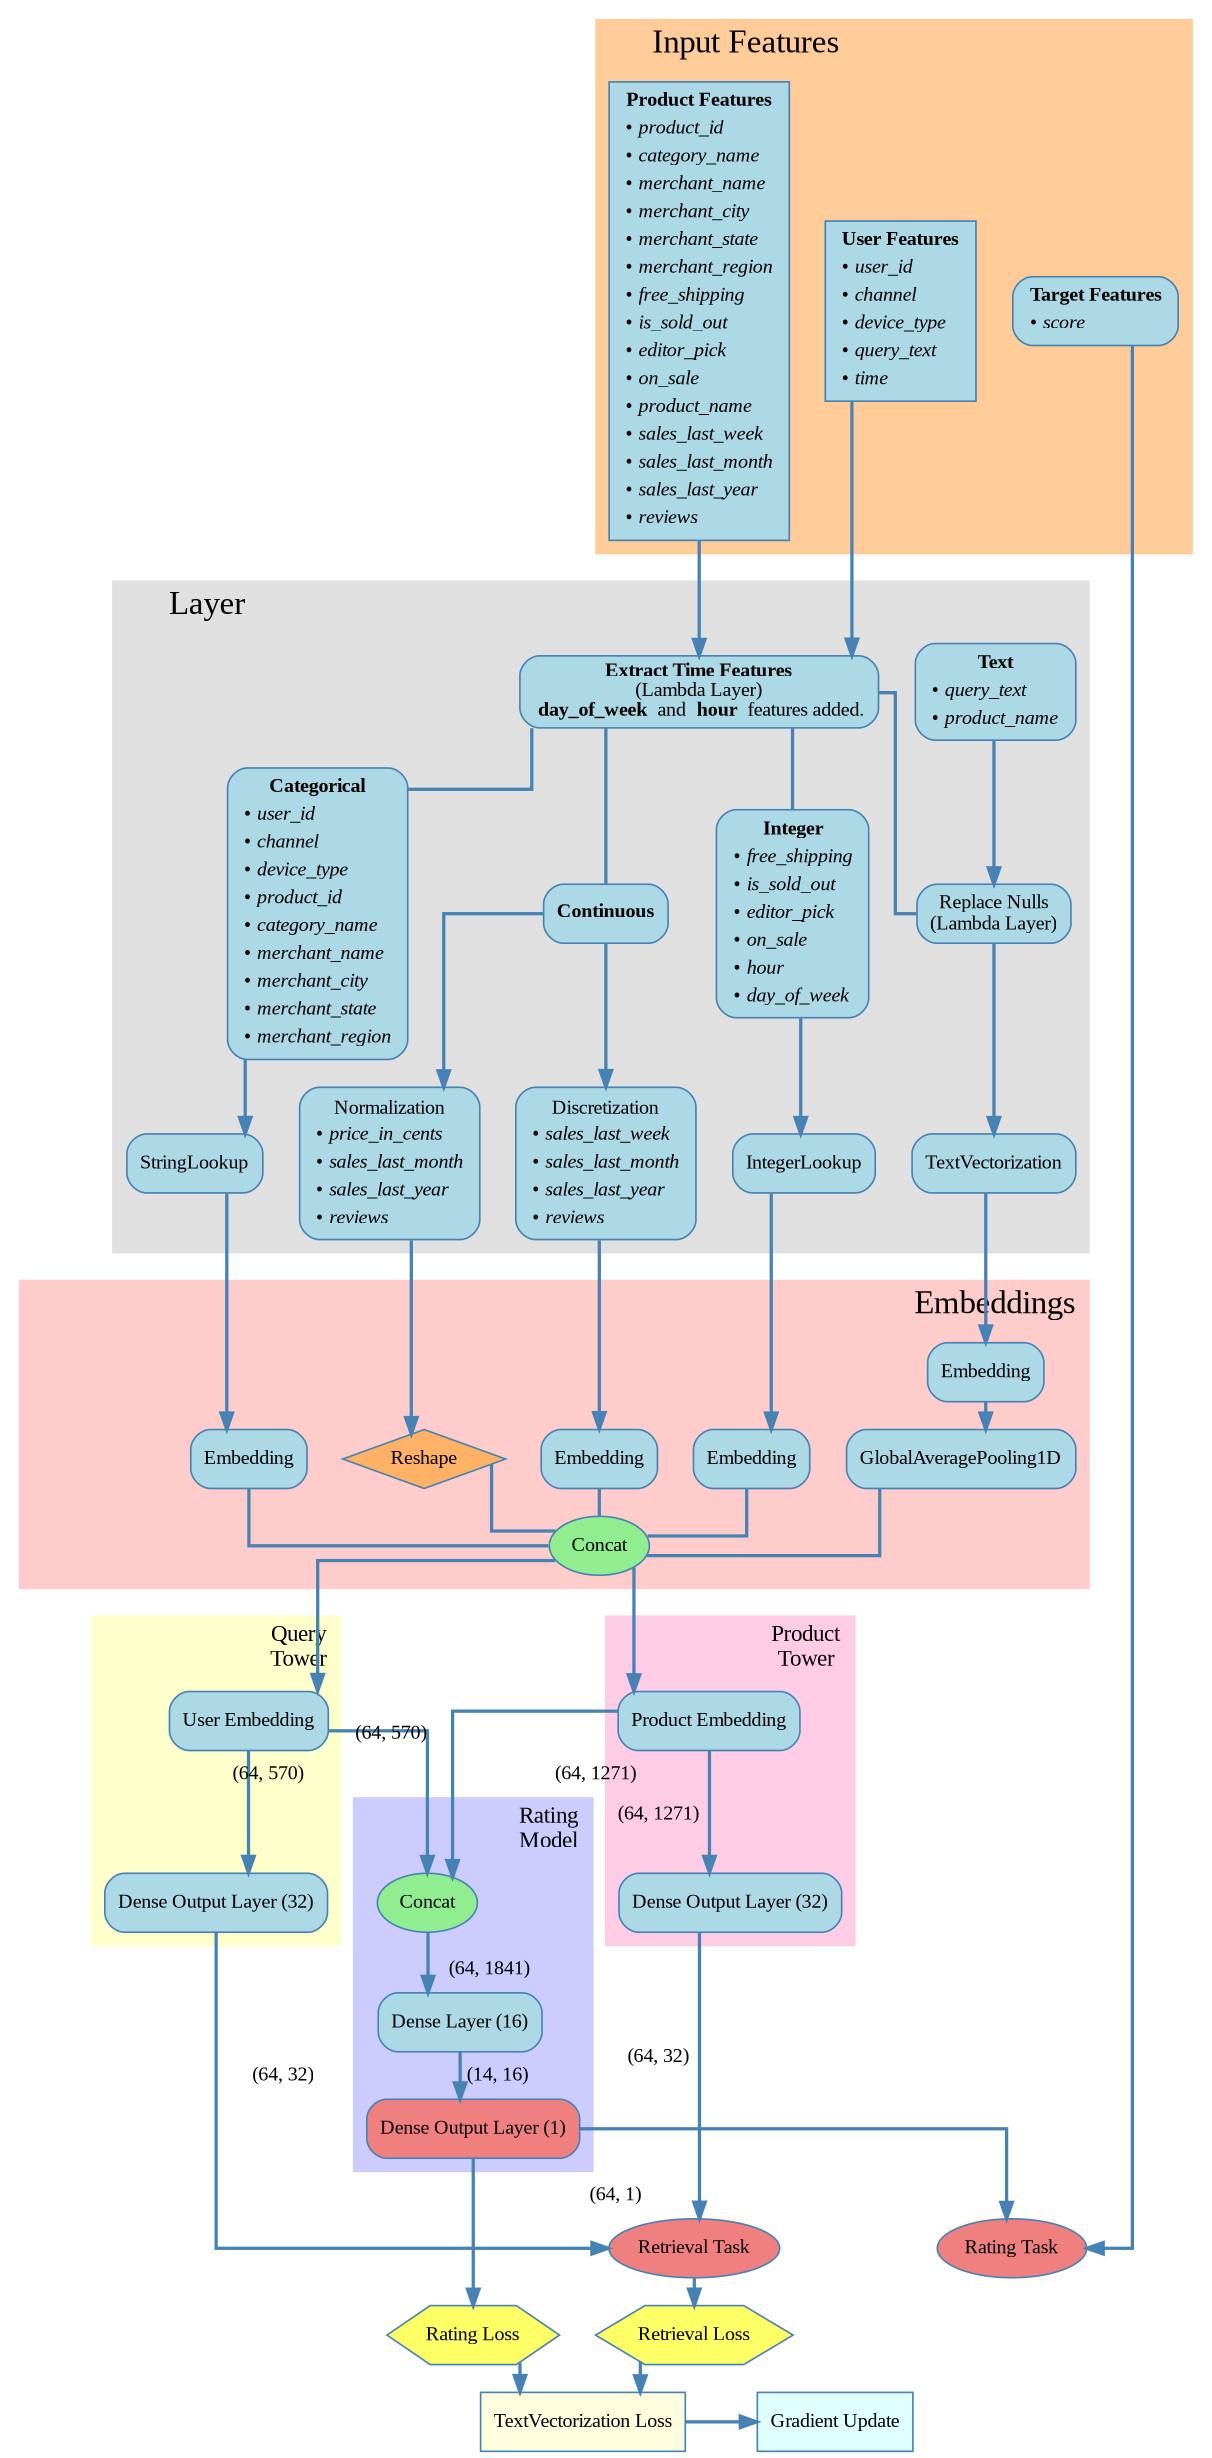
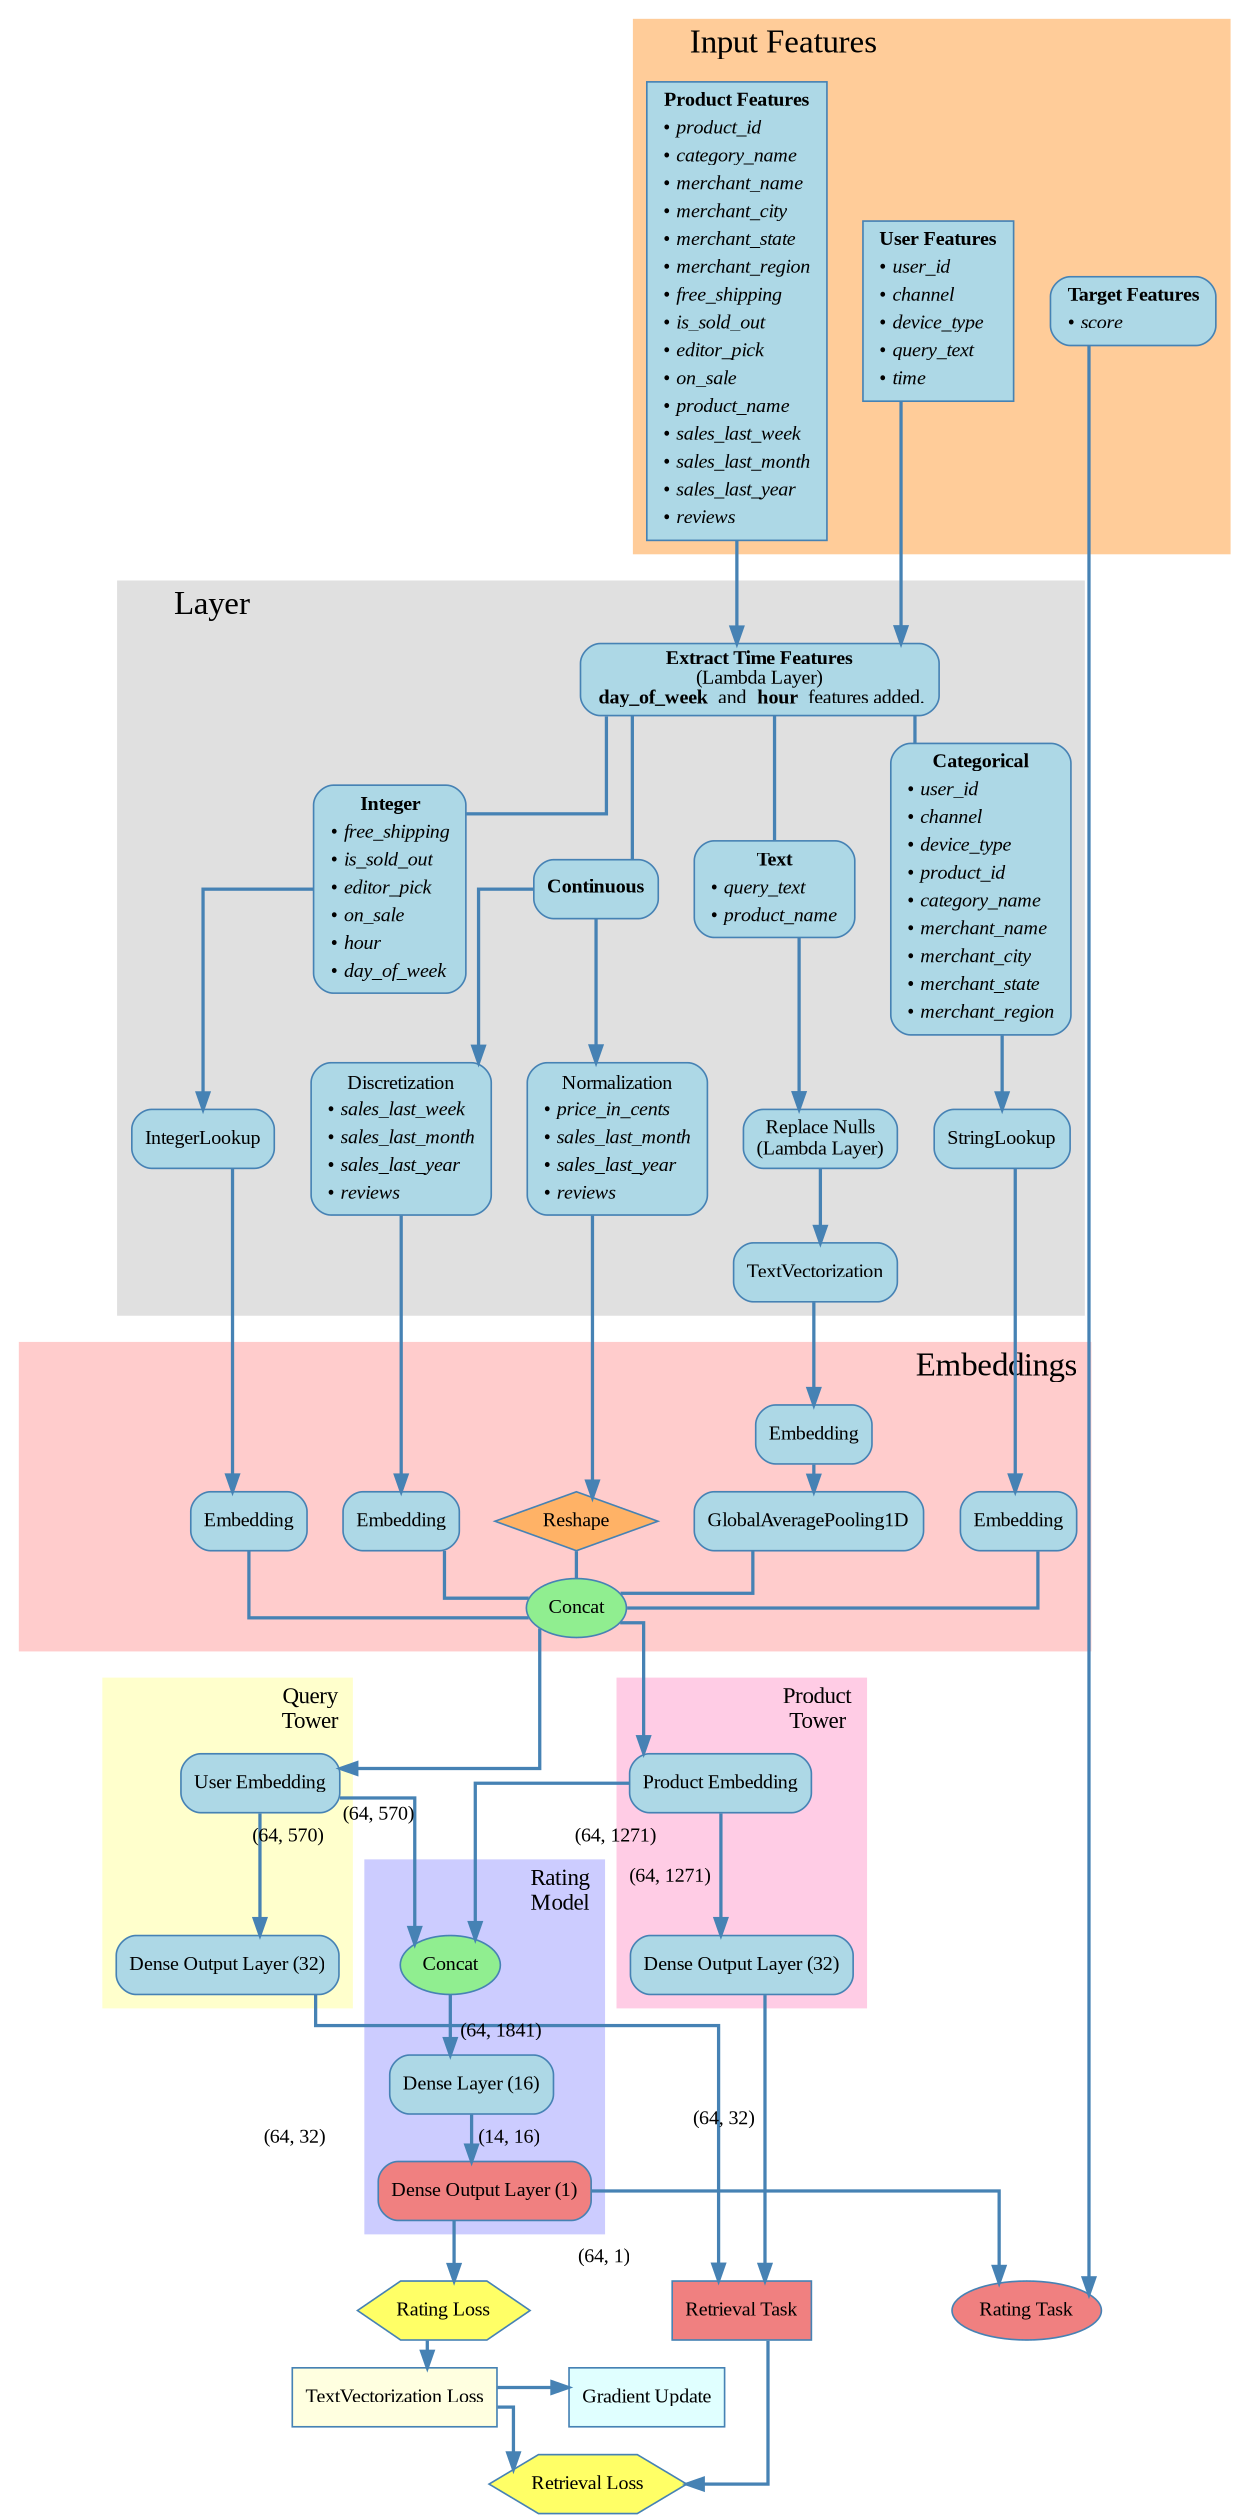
edge "Extract Time Features" -- "Replace Nulls": now "Extract Time Features" -- "Text"
node "Retrieval Task": shape ellipse -> box
edge "Retrieval Loss" -> "TextVectorization Loss": reversed
